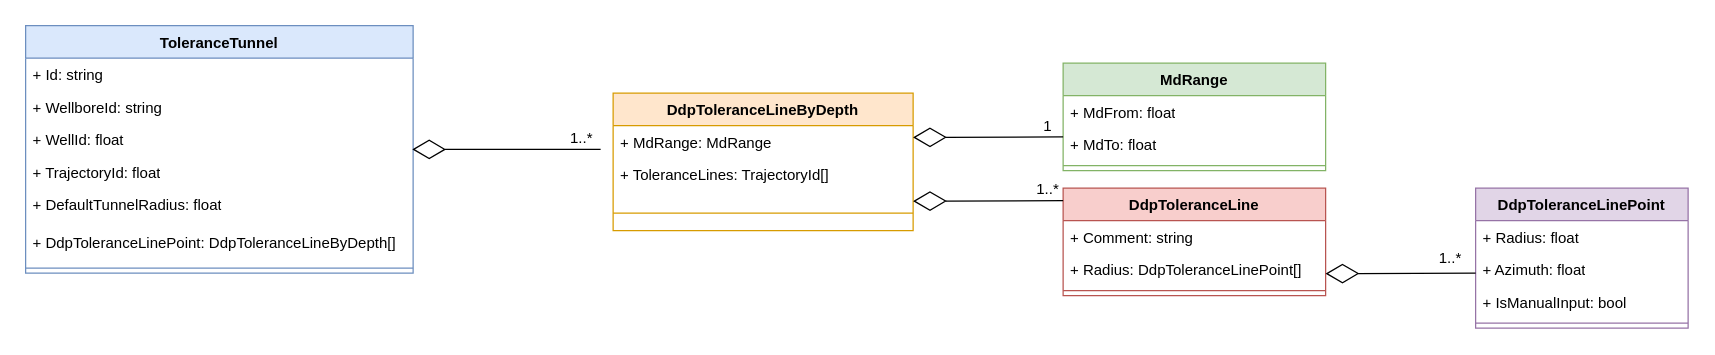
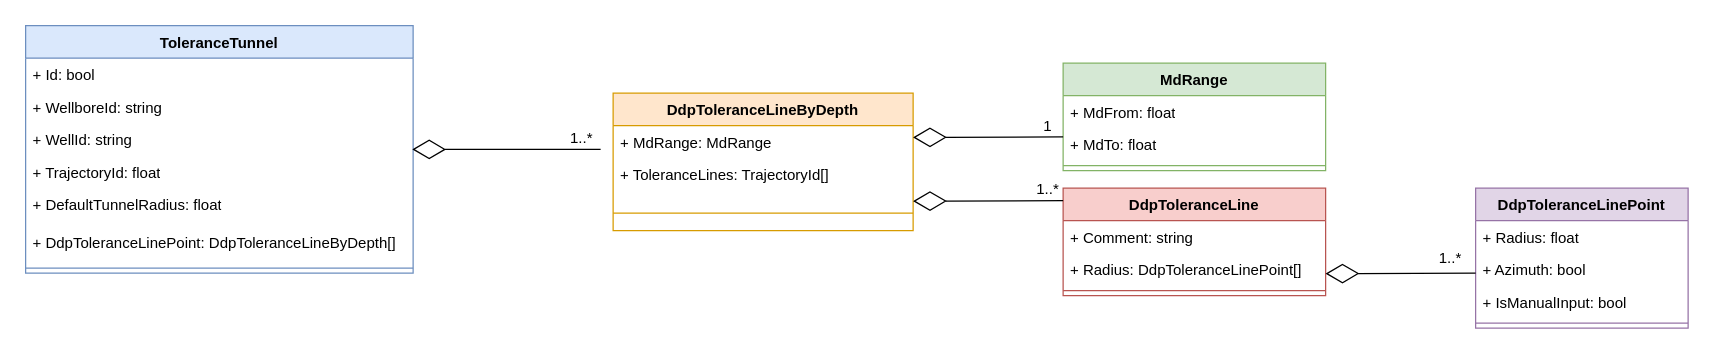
node "+ Id: string": label "+ Id: string" -> "+ Id: bool"
node "+ WellId: float": label "+ WellId: float" -> "+ WellId: string"
node "+ Azimuth: float": label "+ Azimuth: float" -> "+ Azimuth: bool"
